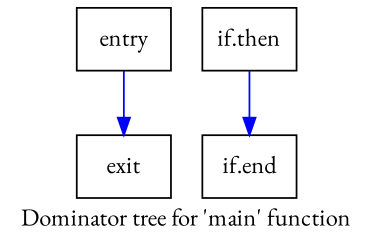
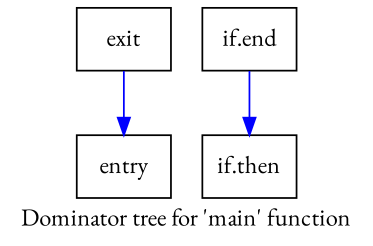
edge "entry" -> "exit": reversed
edge "if.then" -> "if.end": reversed
